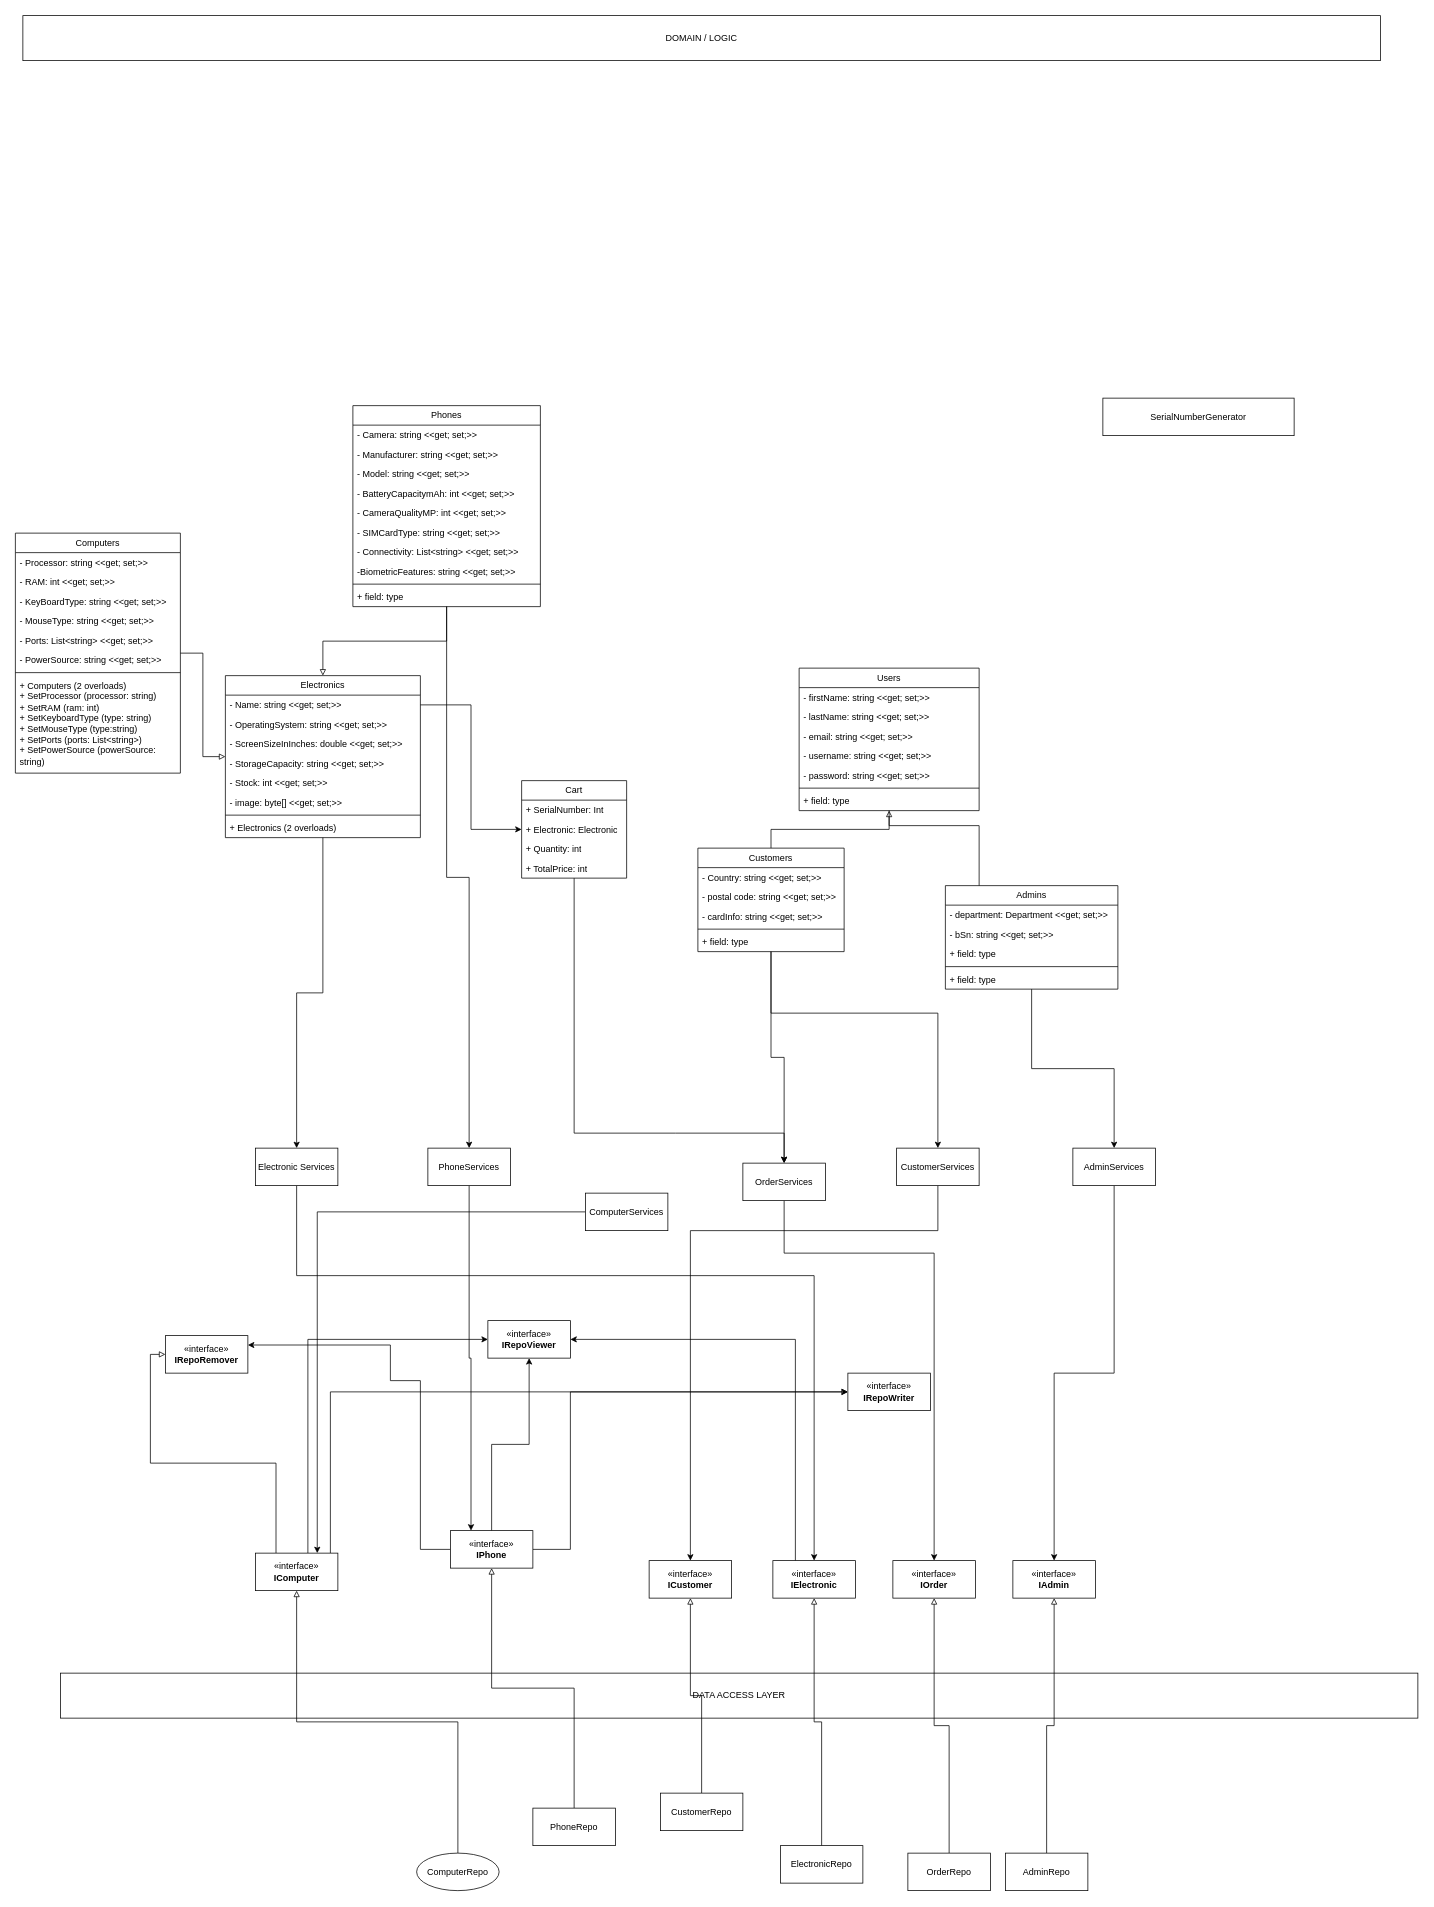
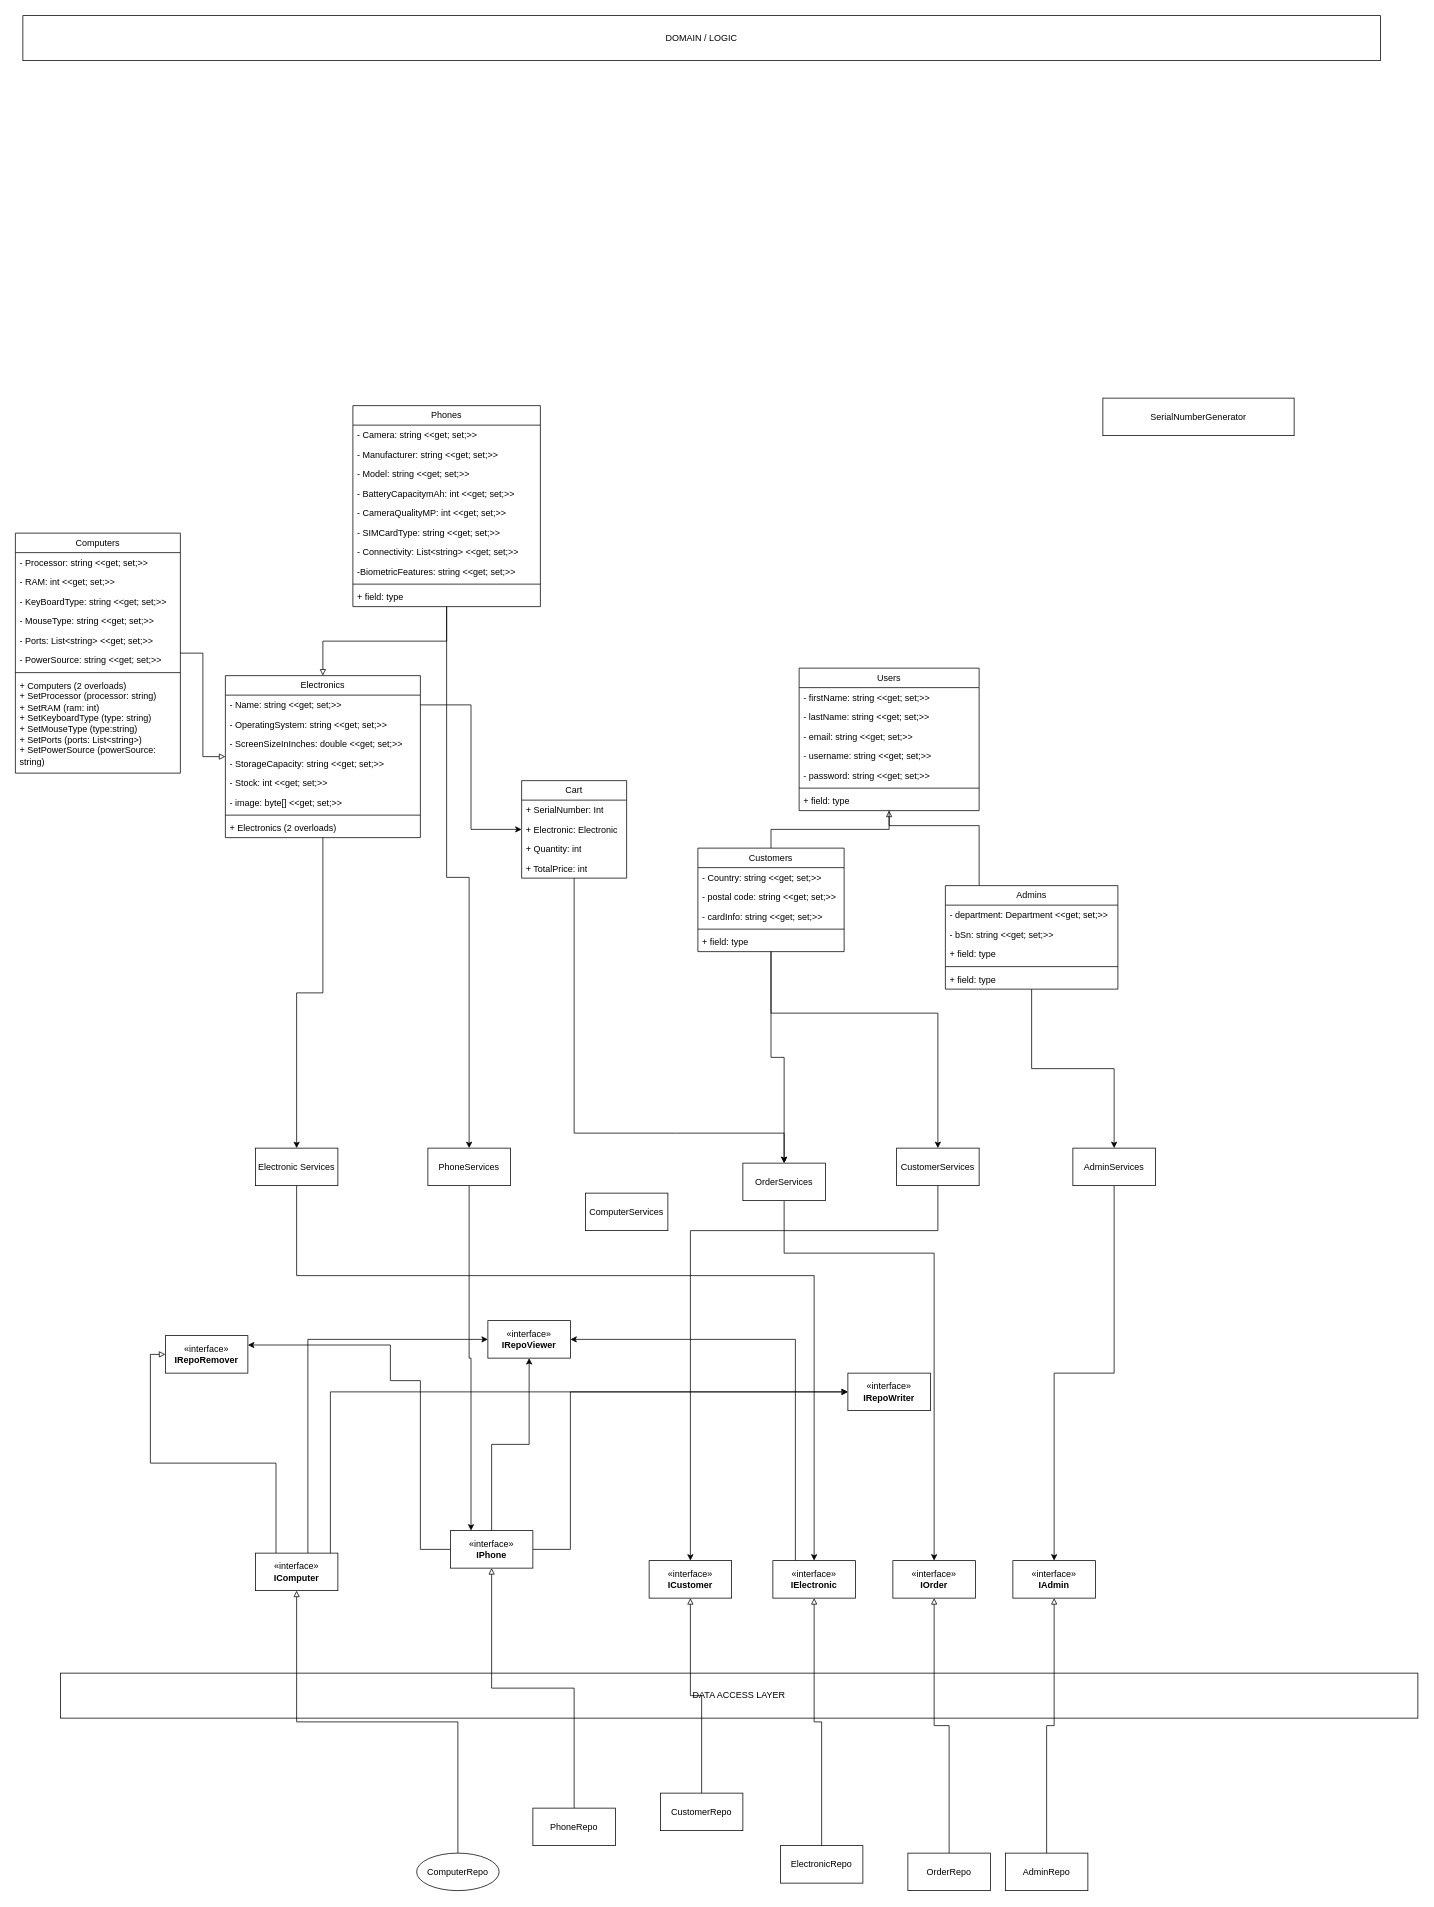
edge "ComputerServices" -> "«interface» IComputer": removed
